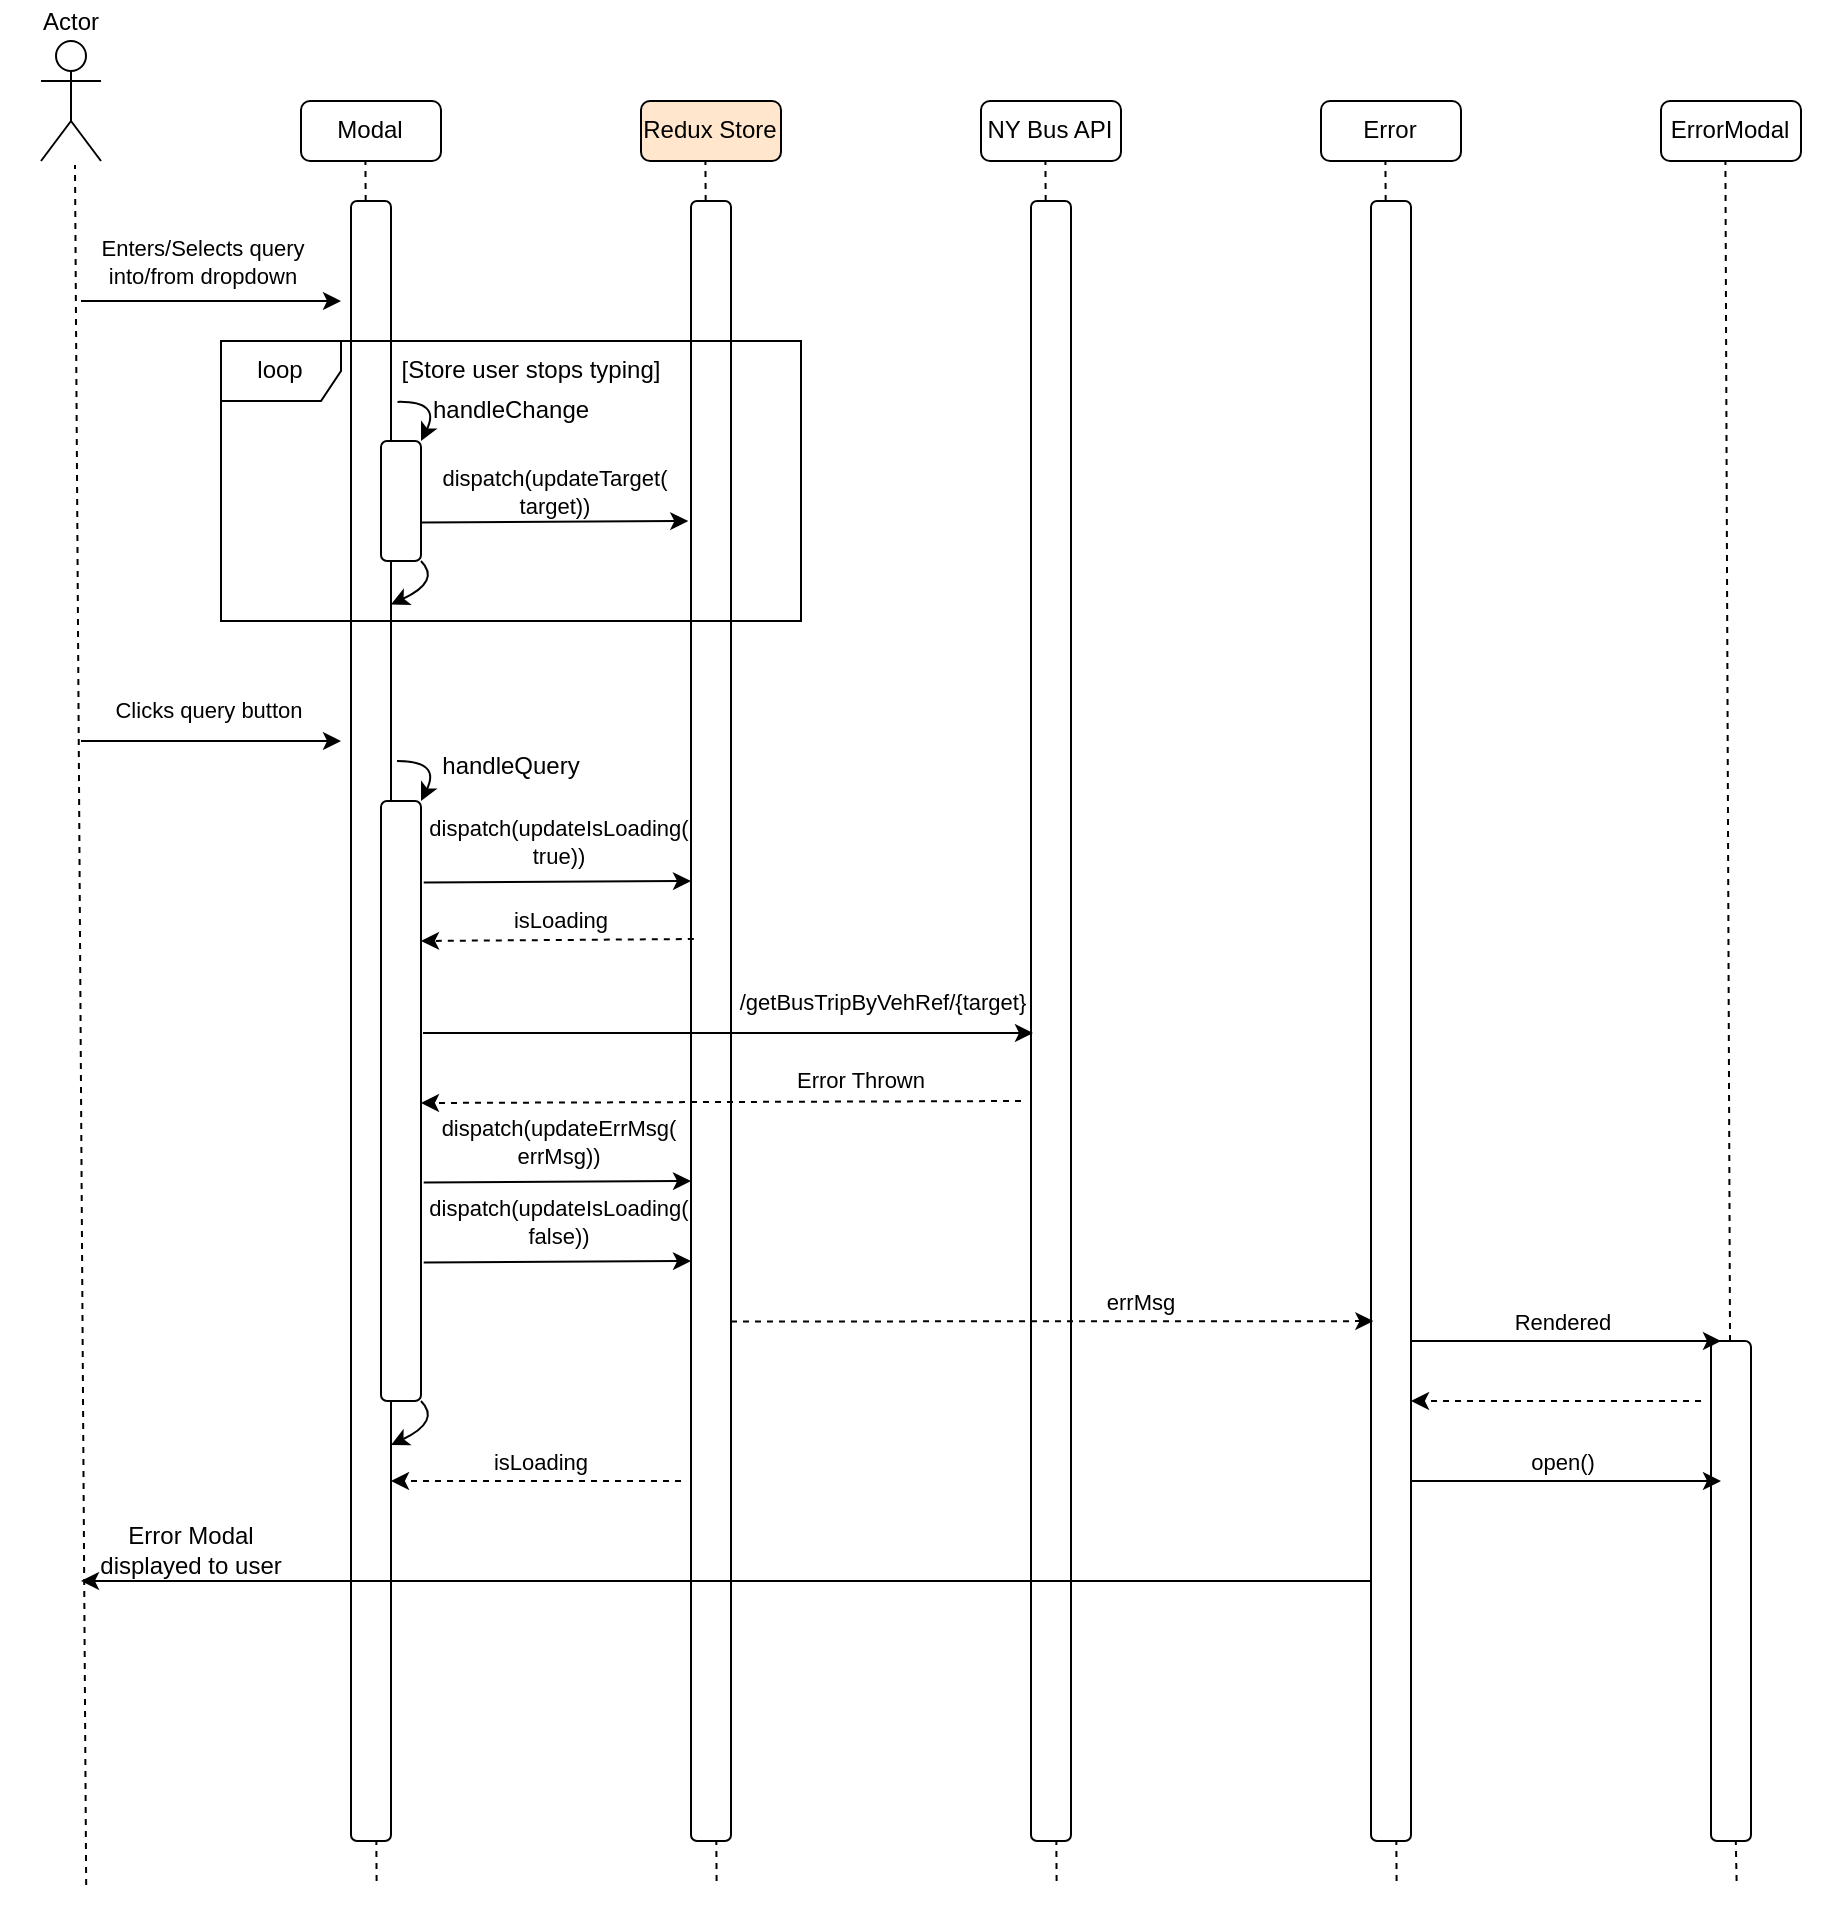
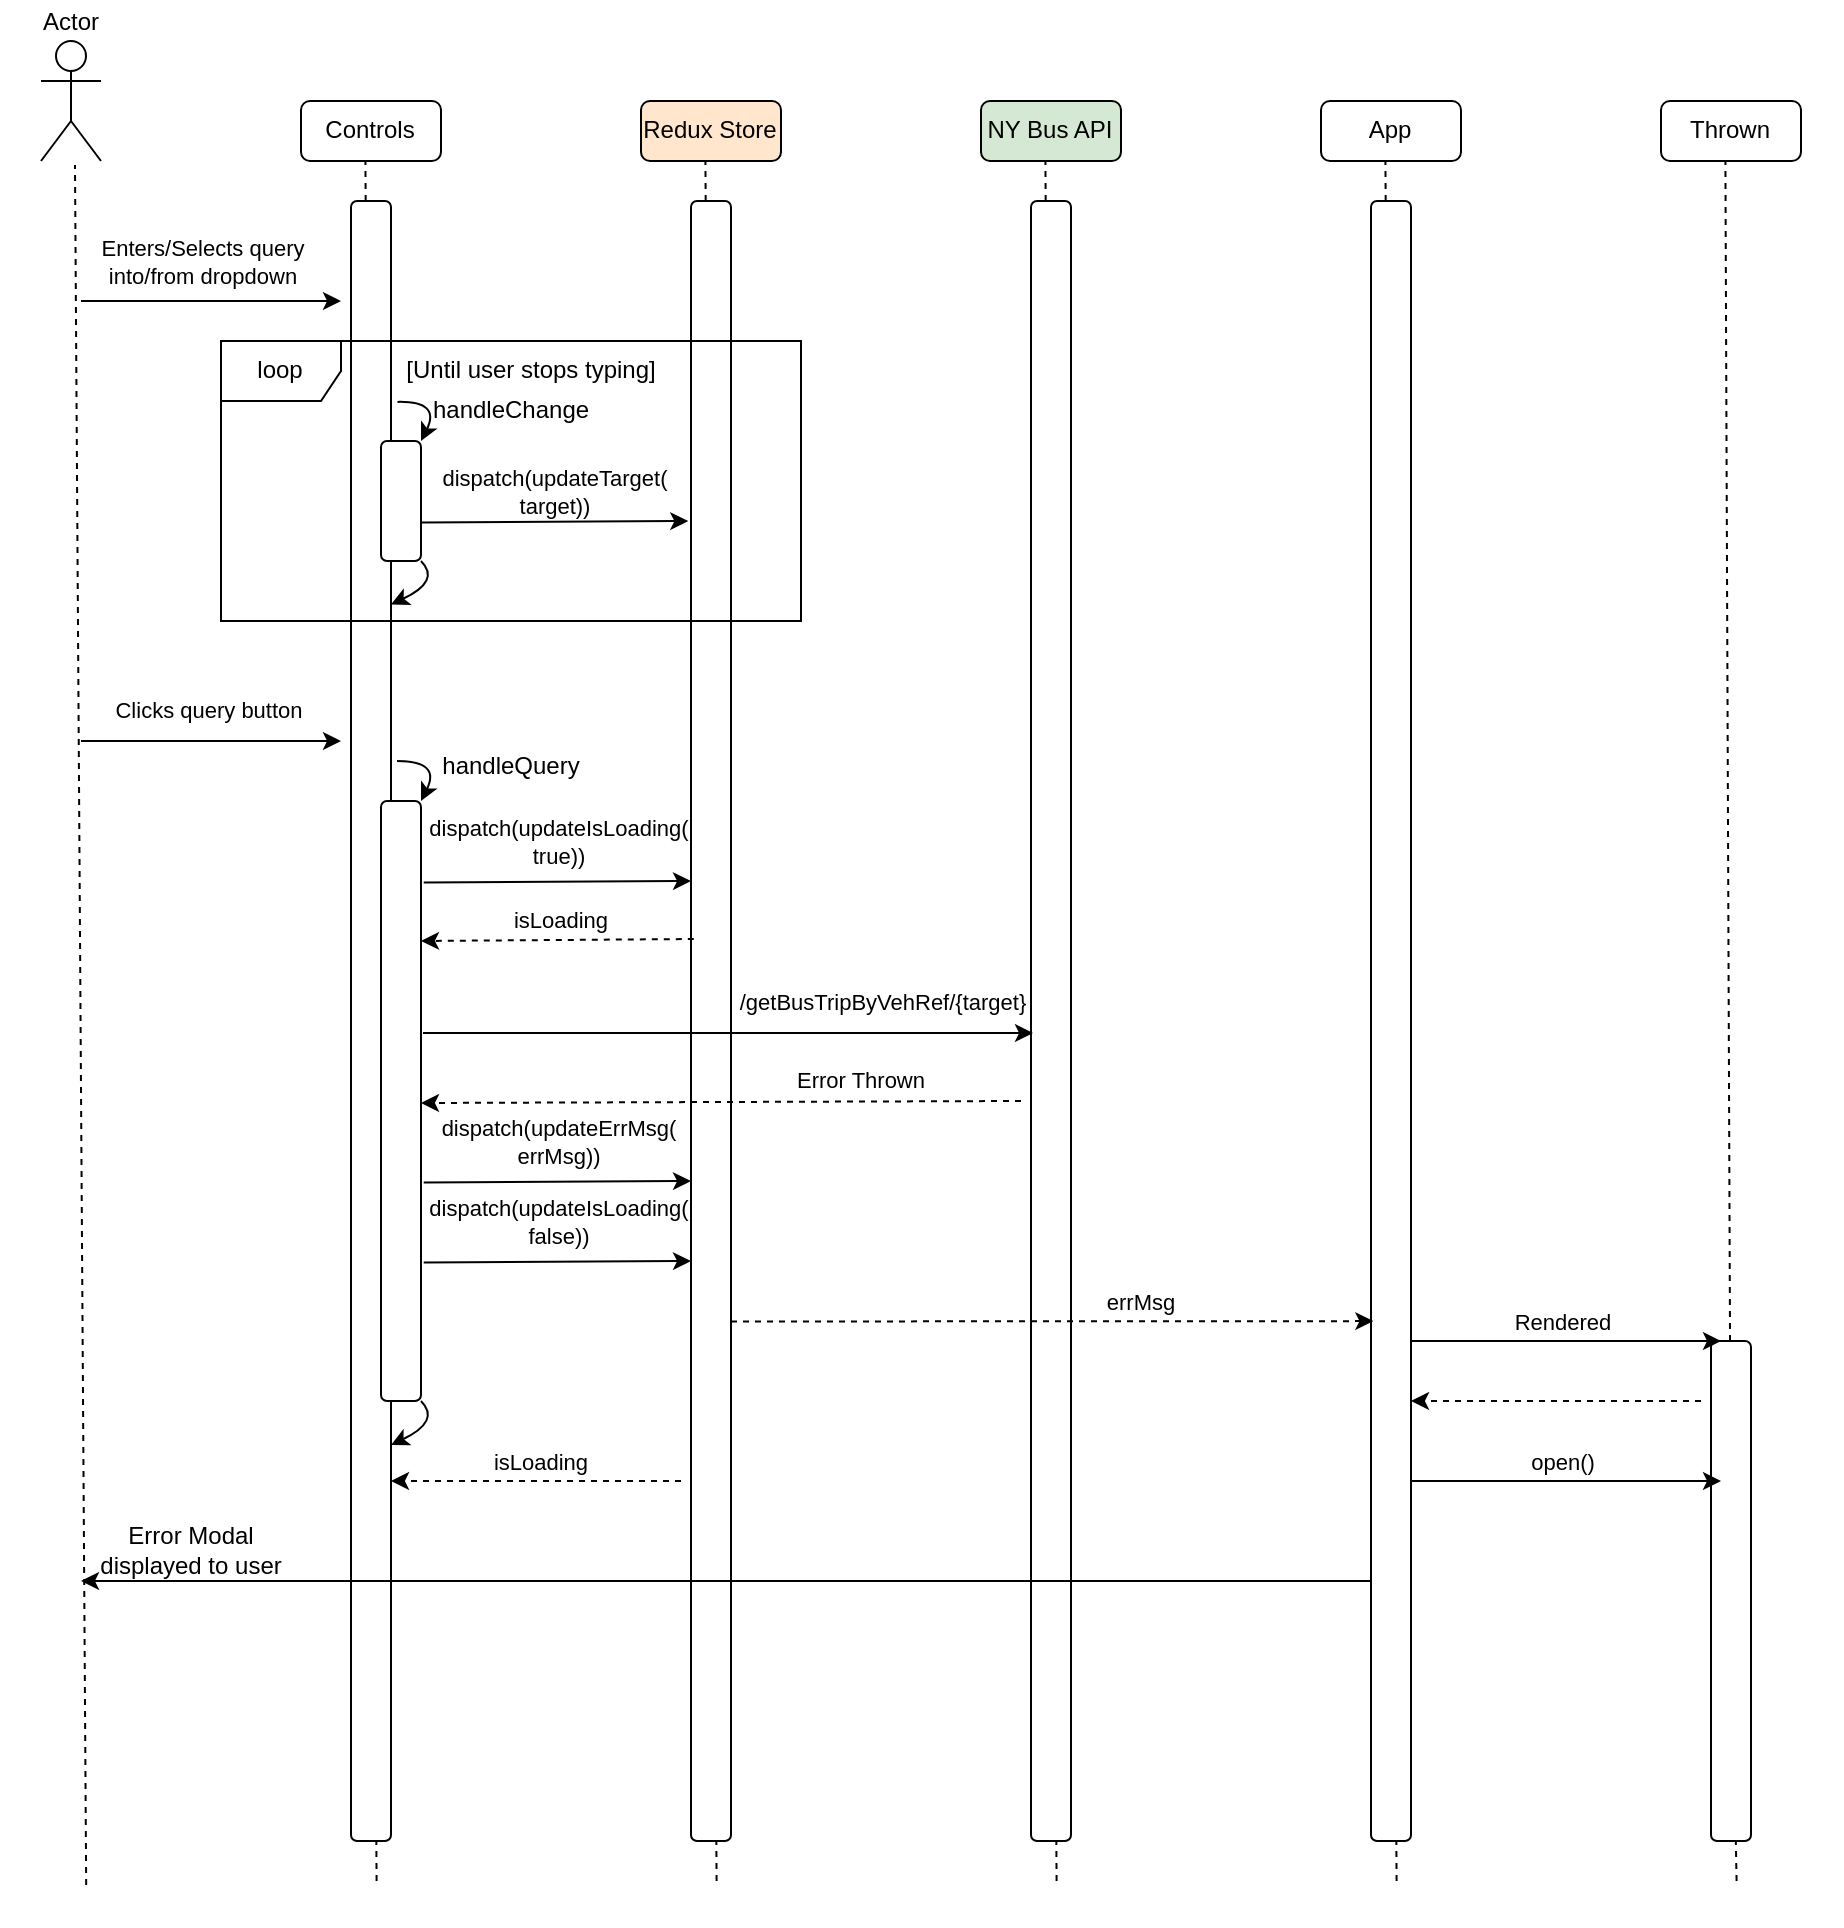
node "Modal": label "Modal" -> "Controls"
node "NY Bus API": fillcolor #ffffff -> #d5e8d4
node "Error": label "Error" -> "App"
node "ErrorModal": label "ErrorModal" -> "Thrown"
node "[Store user stops typing]": label "[Store user stops typing]" -> "[Until user stops typing]"
